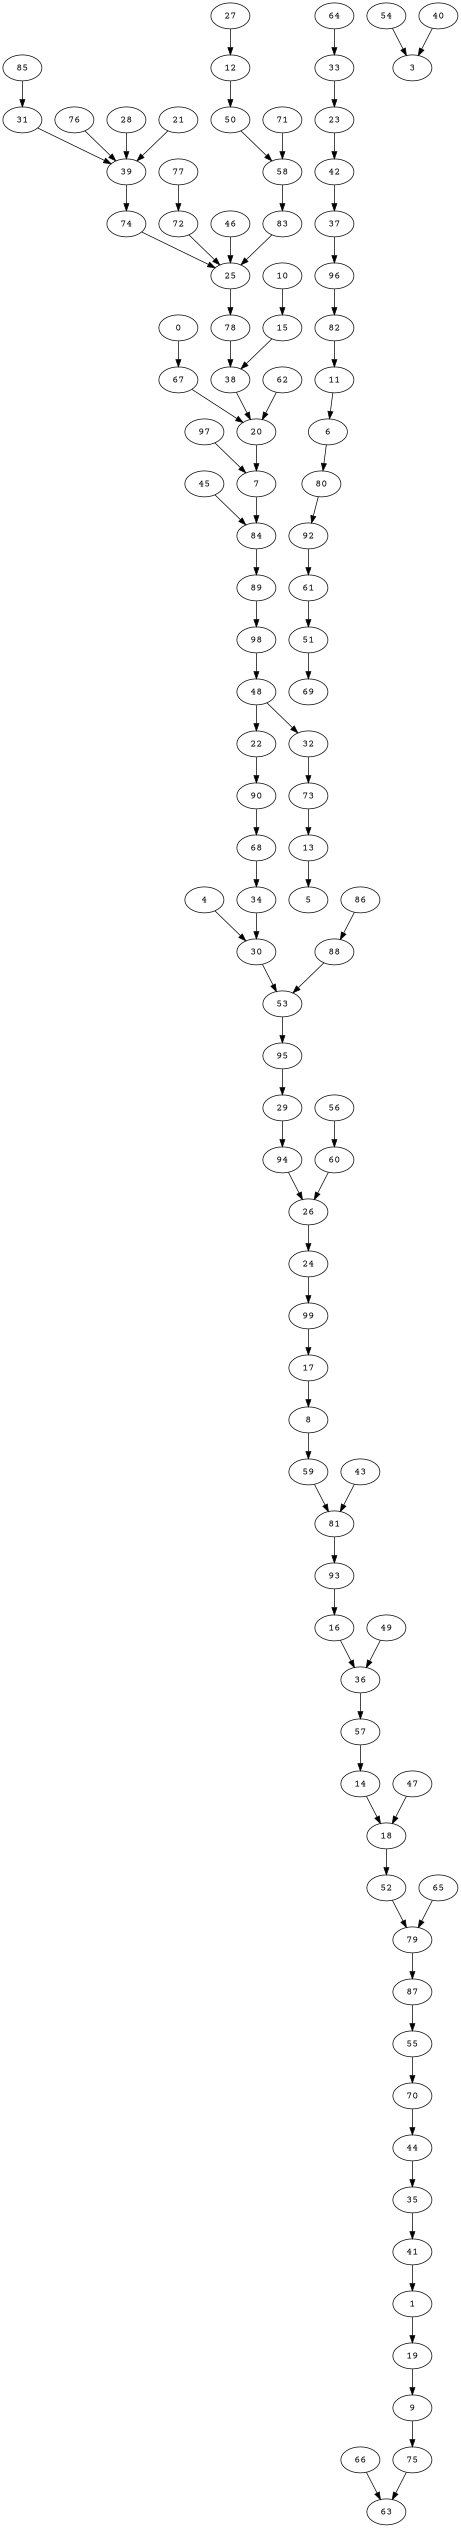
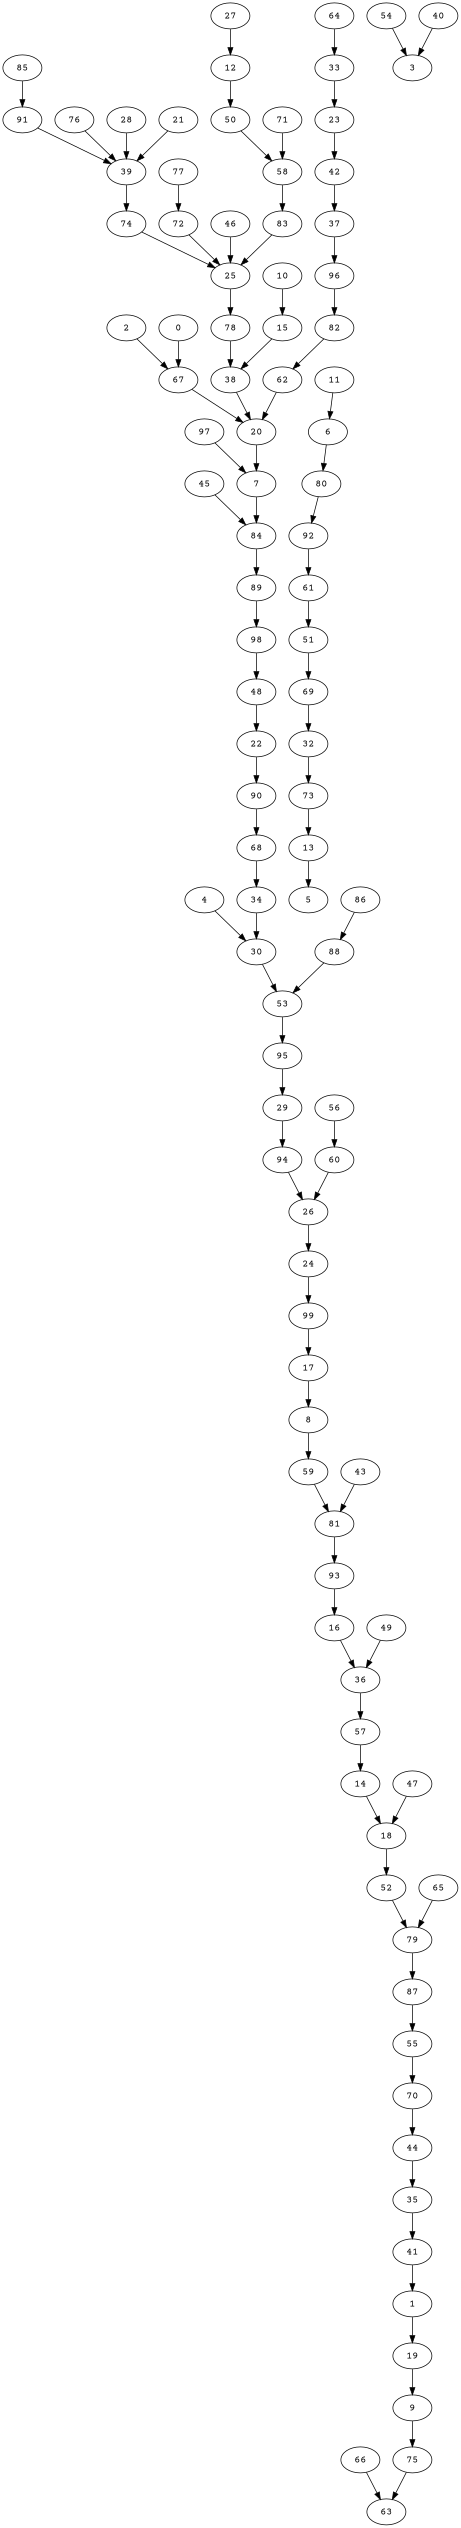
node "31": label "31" -> "91"
node "2": added
edge "82" -> "11": now "82" -> "62"
edge "48" -> "32": now "69" -> "32"
